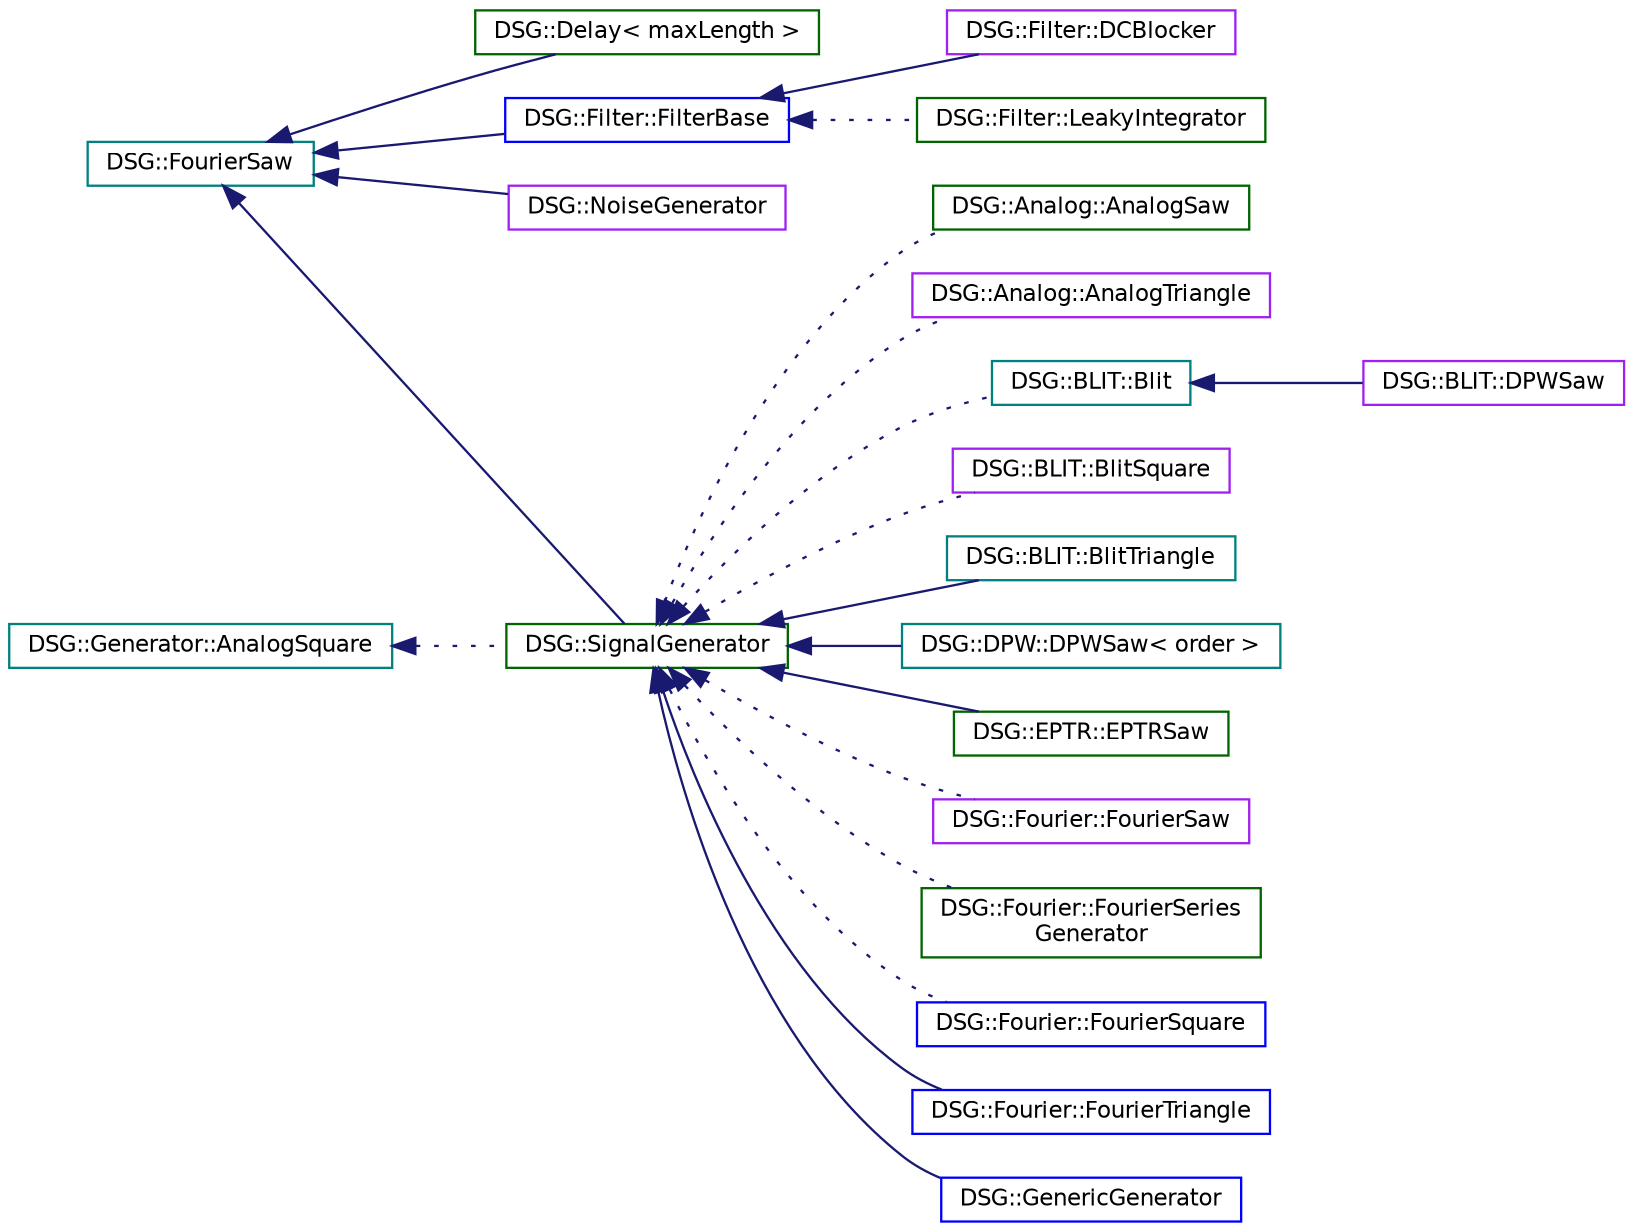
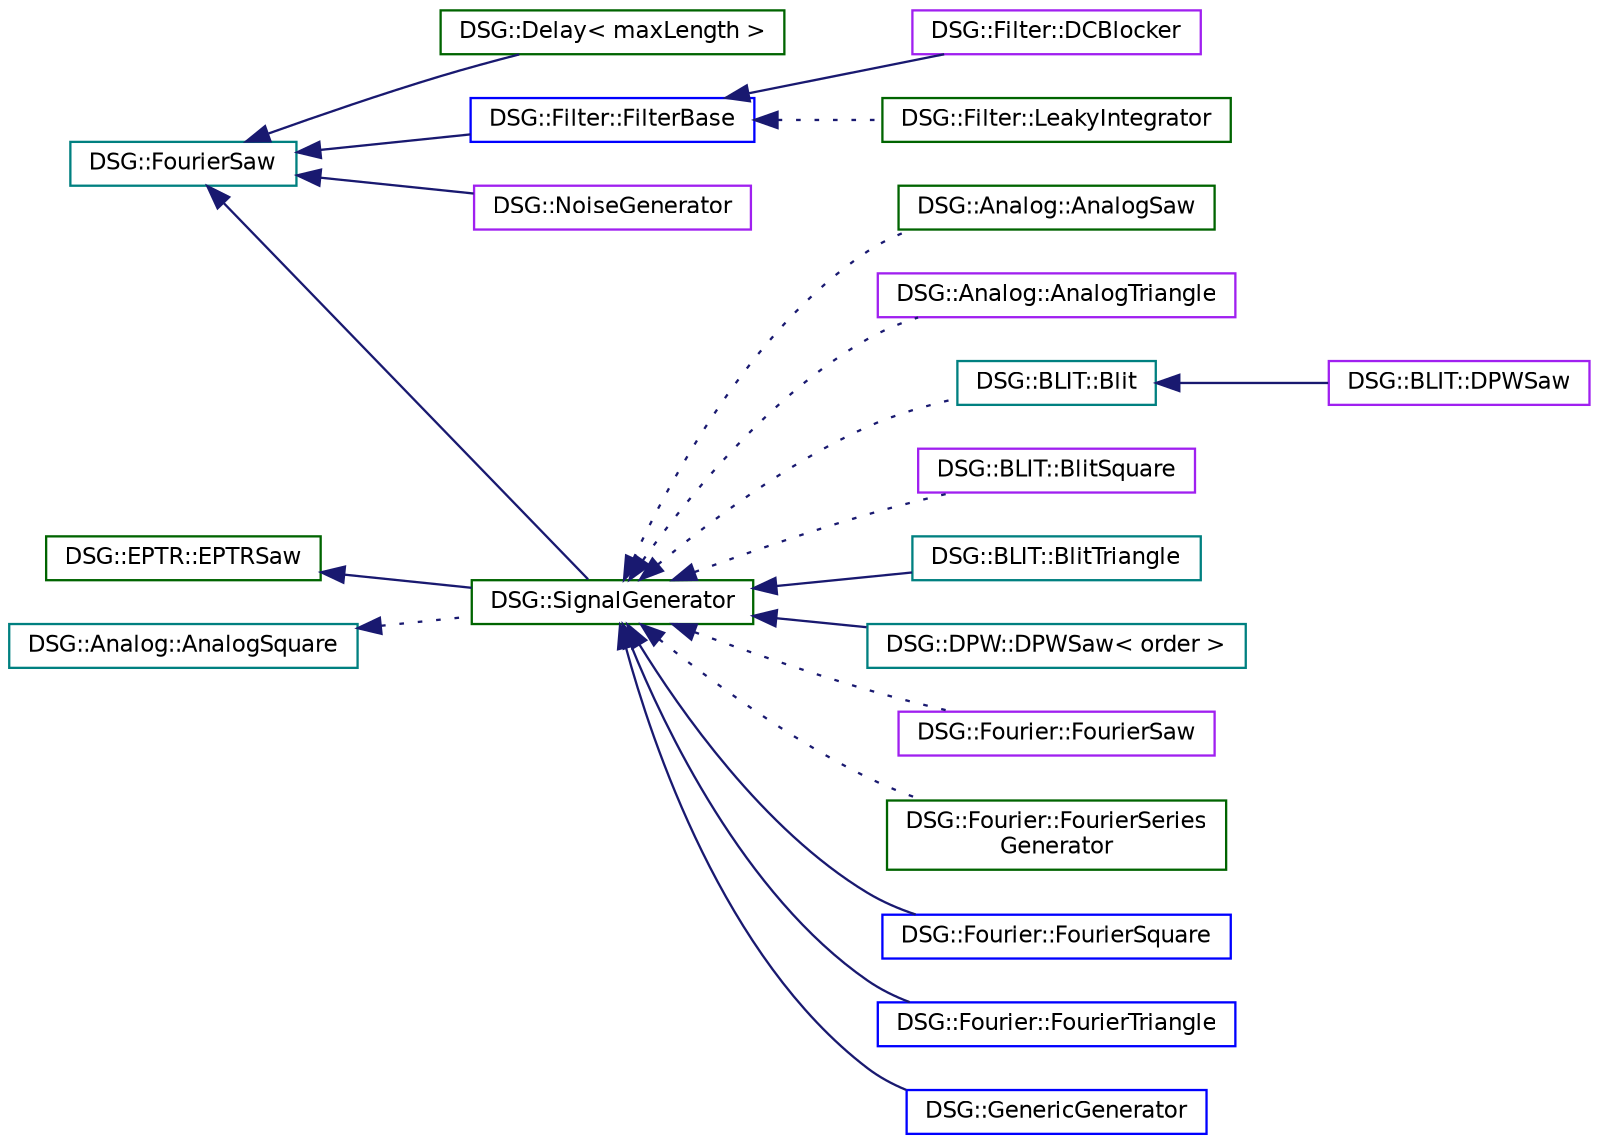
node "DSG::Generator::AnalogSquare": label "DSG::Generator::AnalogSquare" -> "DSG::Analog::AnalogSquare"
edge "DSG::EPTR::EPTRSaw" -> "DSG::SignalGenerator": reversed
edge "DSG::Fourier::FourierSquare" -> "DSG::SignalGenerator": style dotted -> solid
